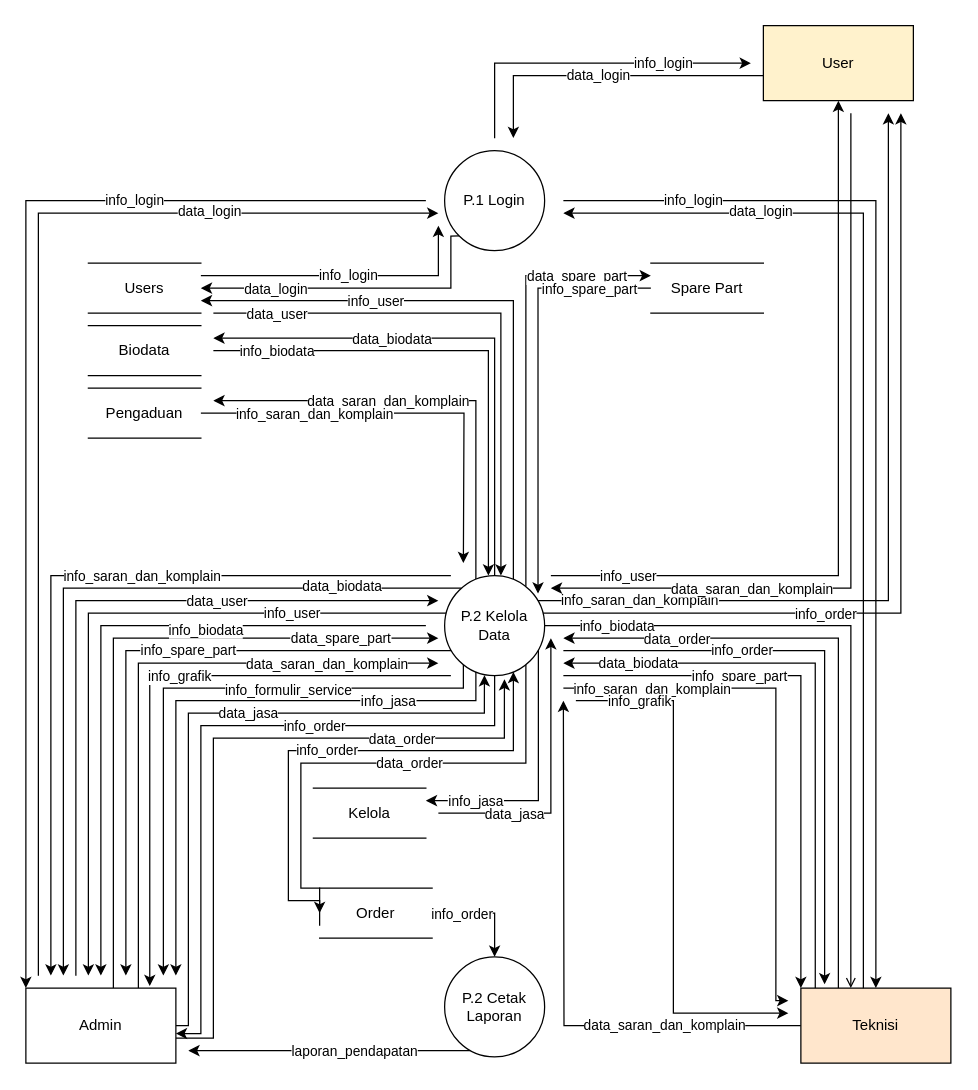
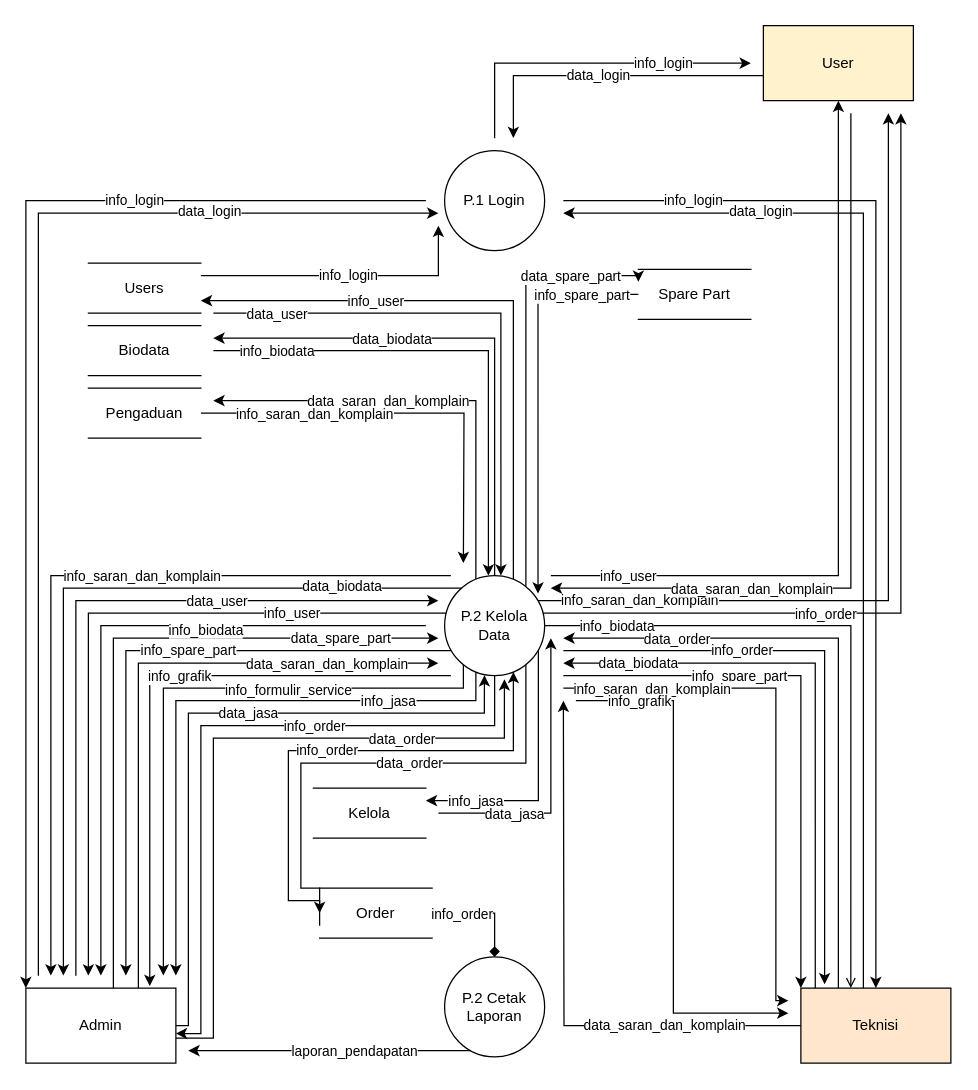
edge "P.1 Login" -> "Users": removed, label "data_login"
node "Spare Part": moved (707, 288) -> (694, 294)
edge "Order" -> "P.2 Cetak Laporan": arrowhead classic -> diamond
